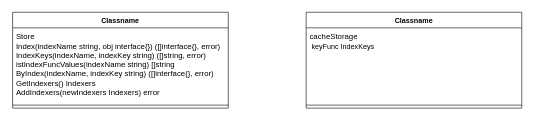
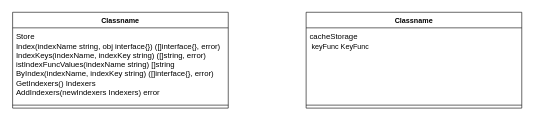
node "cacheStorage keyFunc IndexKeys": label "cacheStorage keyFunc IndexKeys" -> "cacheStorage keyFunc KeyFunc"
